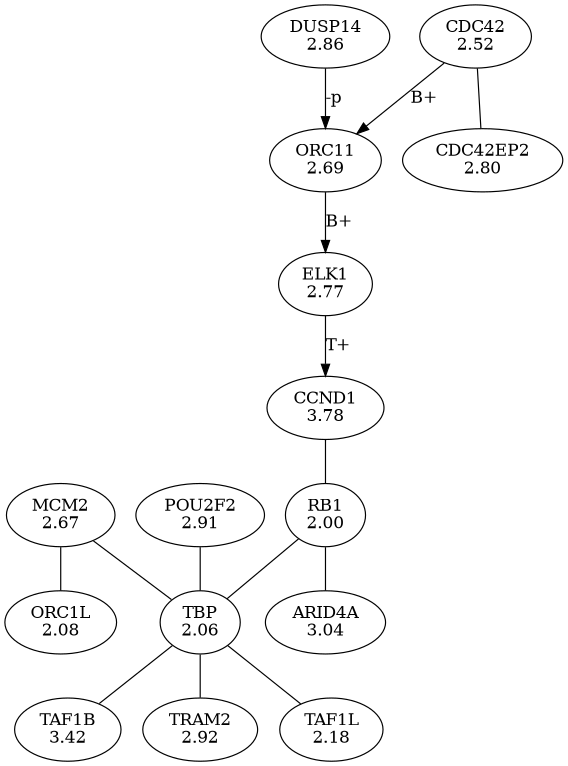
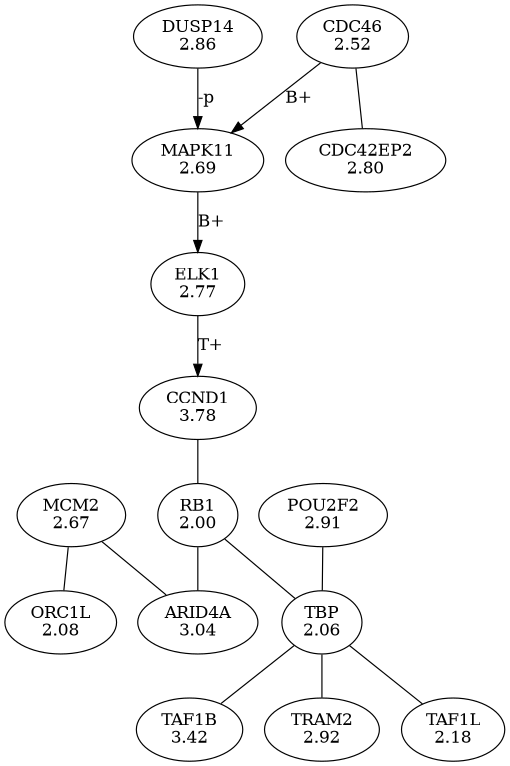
node "CDC42 2.52": label "CDC42 2.52" -> "CDC46 2.52"
node "ORC11 2.69": label "ORC11 2.69" -> "MAPK11 2.69"
edge "MCM2 2.67" -- "TBP 2.06": now "MCM2 2.67" -- "ARID4A 3.04"
